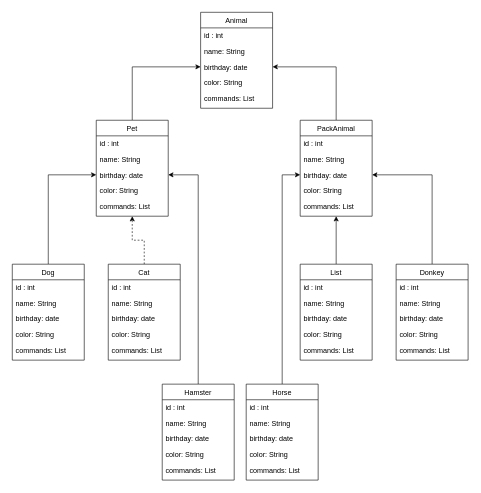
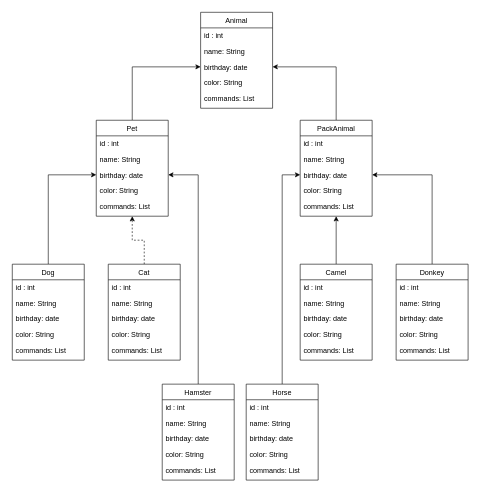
node "List": label "List" -> "Camel"
